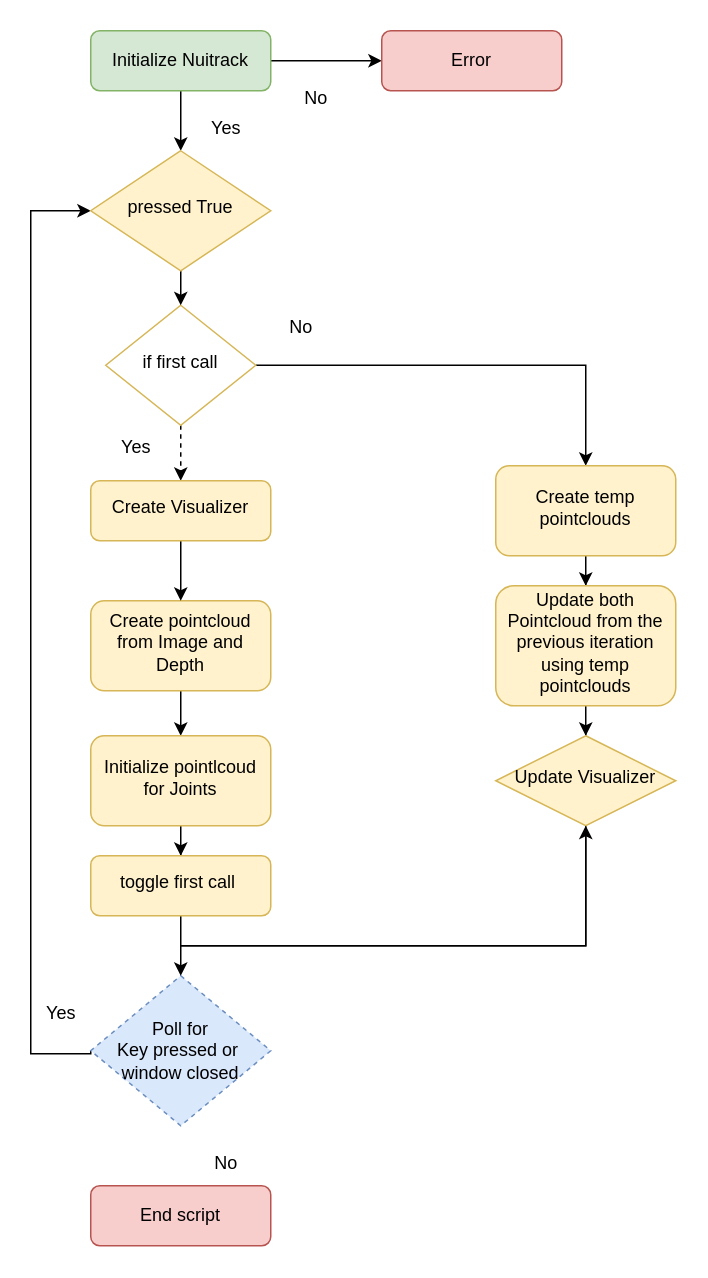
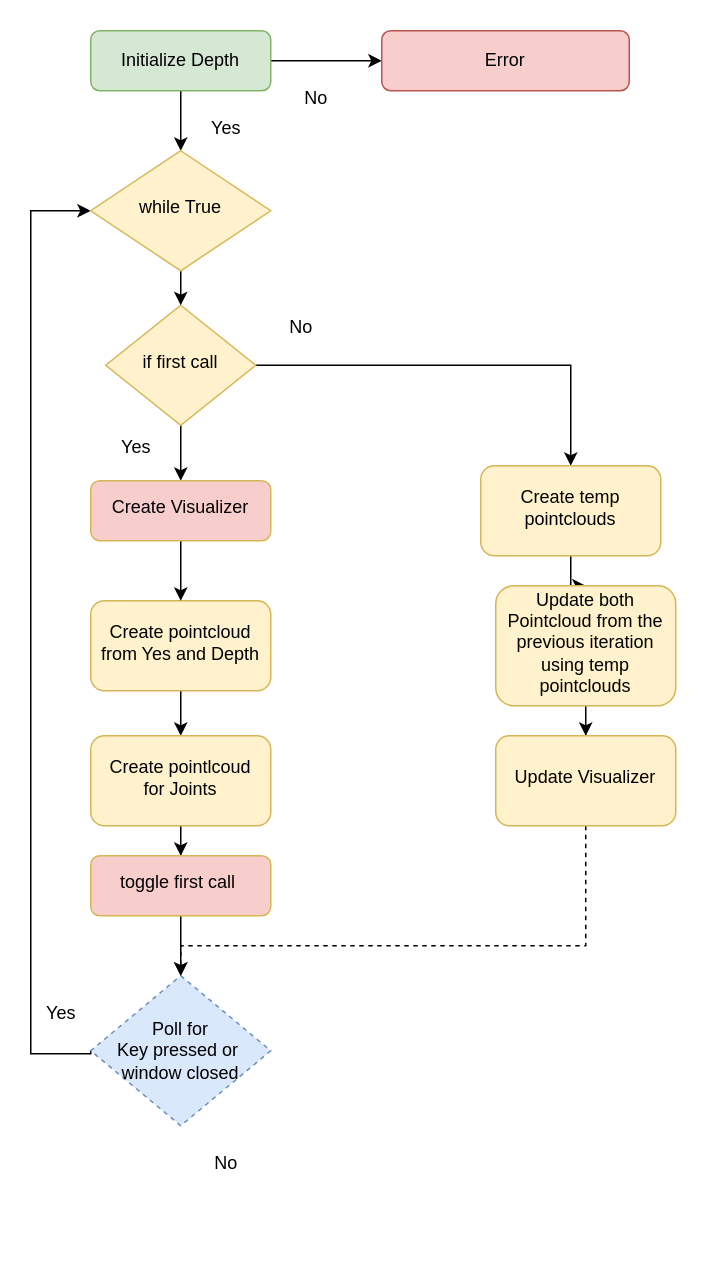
node "Initialize Nuitrack": label "Initialize Nuitrack" -> "Initialize Depth"
node "Error": size 180x60 -> 248x60
node "pressed True": label "pressed True" -> "while True"
node "if first call": fillcolor #ffffff -> #fff2cc
edge "if first call" -> "Create Visualizer": style dashed -> solid
node "Create Visualizer": fillcolor #fff2cc -> #f8cecc
node "Create temp pointclouds": moved (586, 511) -> (571, 511)
node "Create pointcloud from Image and Depth": label "Create pointcloud from Image and Depth" -> "Create pointcloud from Yes and Depth"
node "Initialize pointlcoud for Joints": label "Initialize pointlcoud for Joints" -> "Create pointlcoud for Joints"
node "Update Visualizer": shape diamond -> rounded rectangle
edge "Update Visualizer" -> "Poll for Key pressed or window closed": style solid -> dashed
node "toggle first call": fillcolor #fff2cc -> #f8cecc
edge "toggle first call" -> "Update Visualizer": now "toggle first call" -> "Poll for Key pressed or window closed"
node "End script": removed
